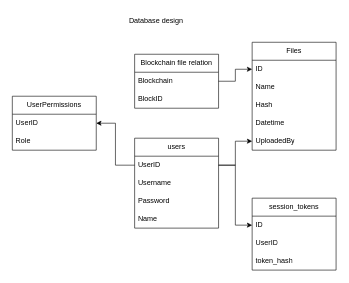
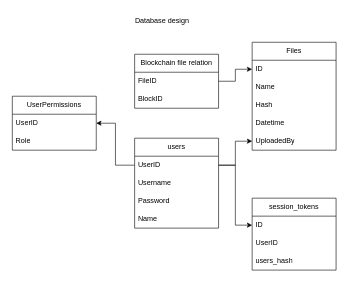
node "Database design": moved (156, 21) -> (162, 21)
node "Blockchain": label "Blockchain" -> "FileID"
node "token_hash": label "token_hash" -> "users_hash"
